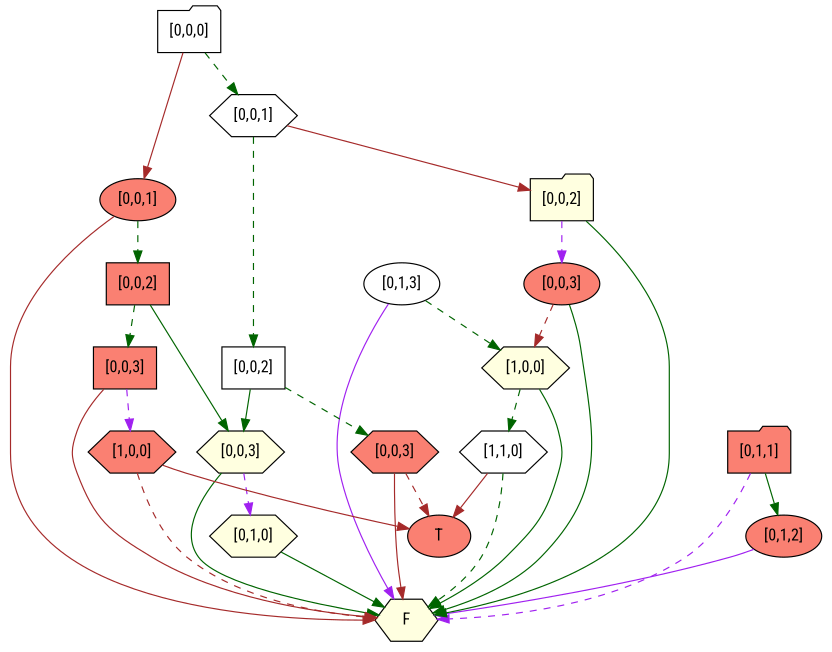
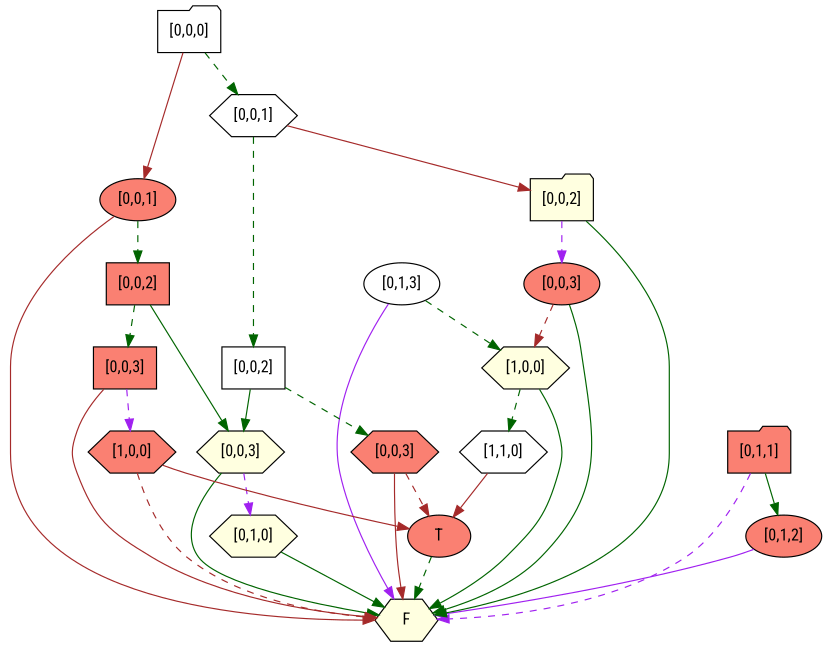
edge "[1,1,0]" -> "F": now "T" -> "F"
